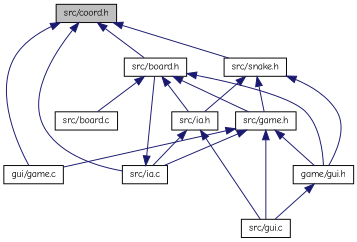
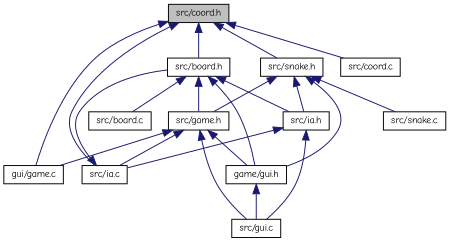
node "src/coord.c": added
node "src/snake.c": added
